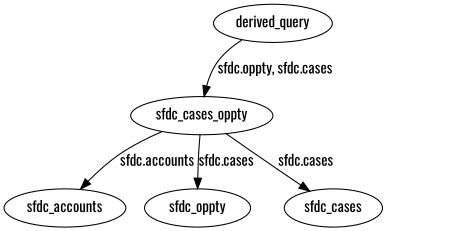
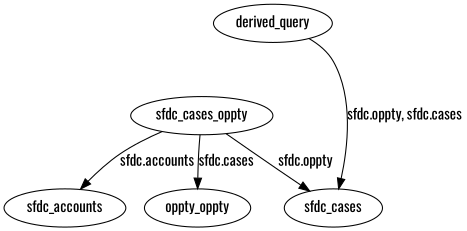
edge "derived_query" -> "sfdc_cases_oppty": now "derived_query" -> "sfdc_cases"
edge "sfdc_cases_oppty" -> "sfdc_cases": label "sfdc.cases" -> "sfdc.oppty"
node "sfdc_oppty": label "sfdc_oppty" -> "oppty_oppty"
